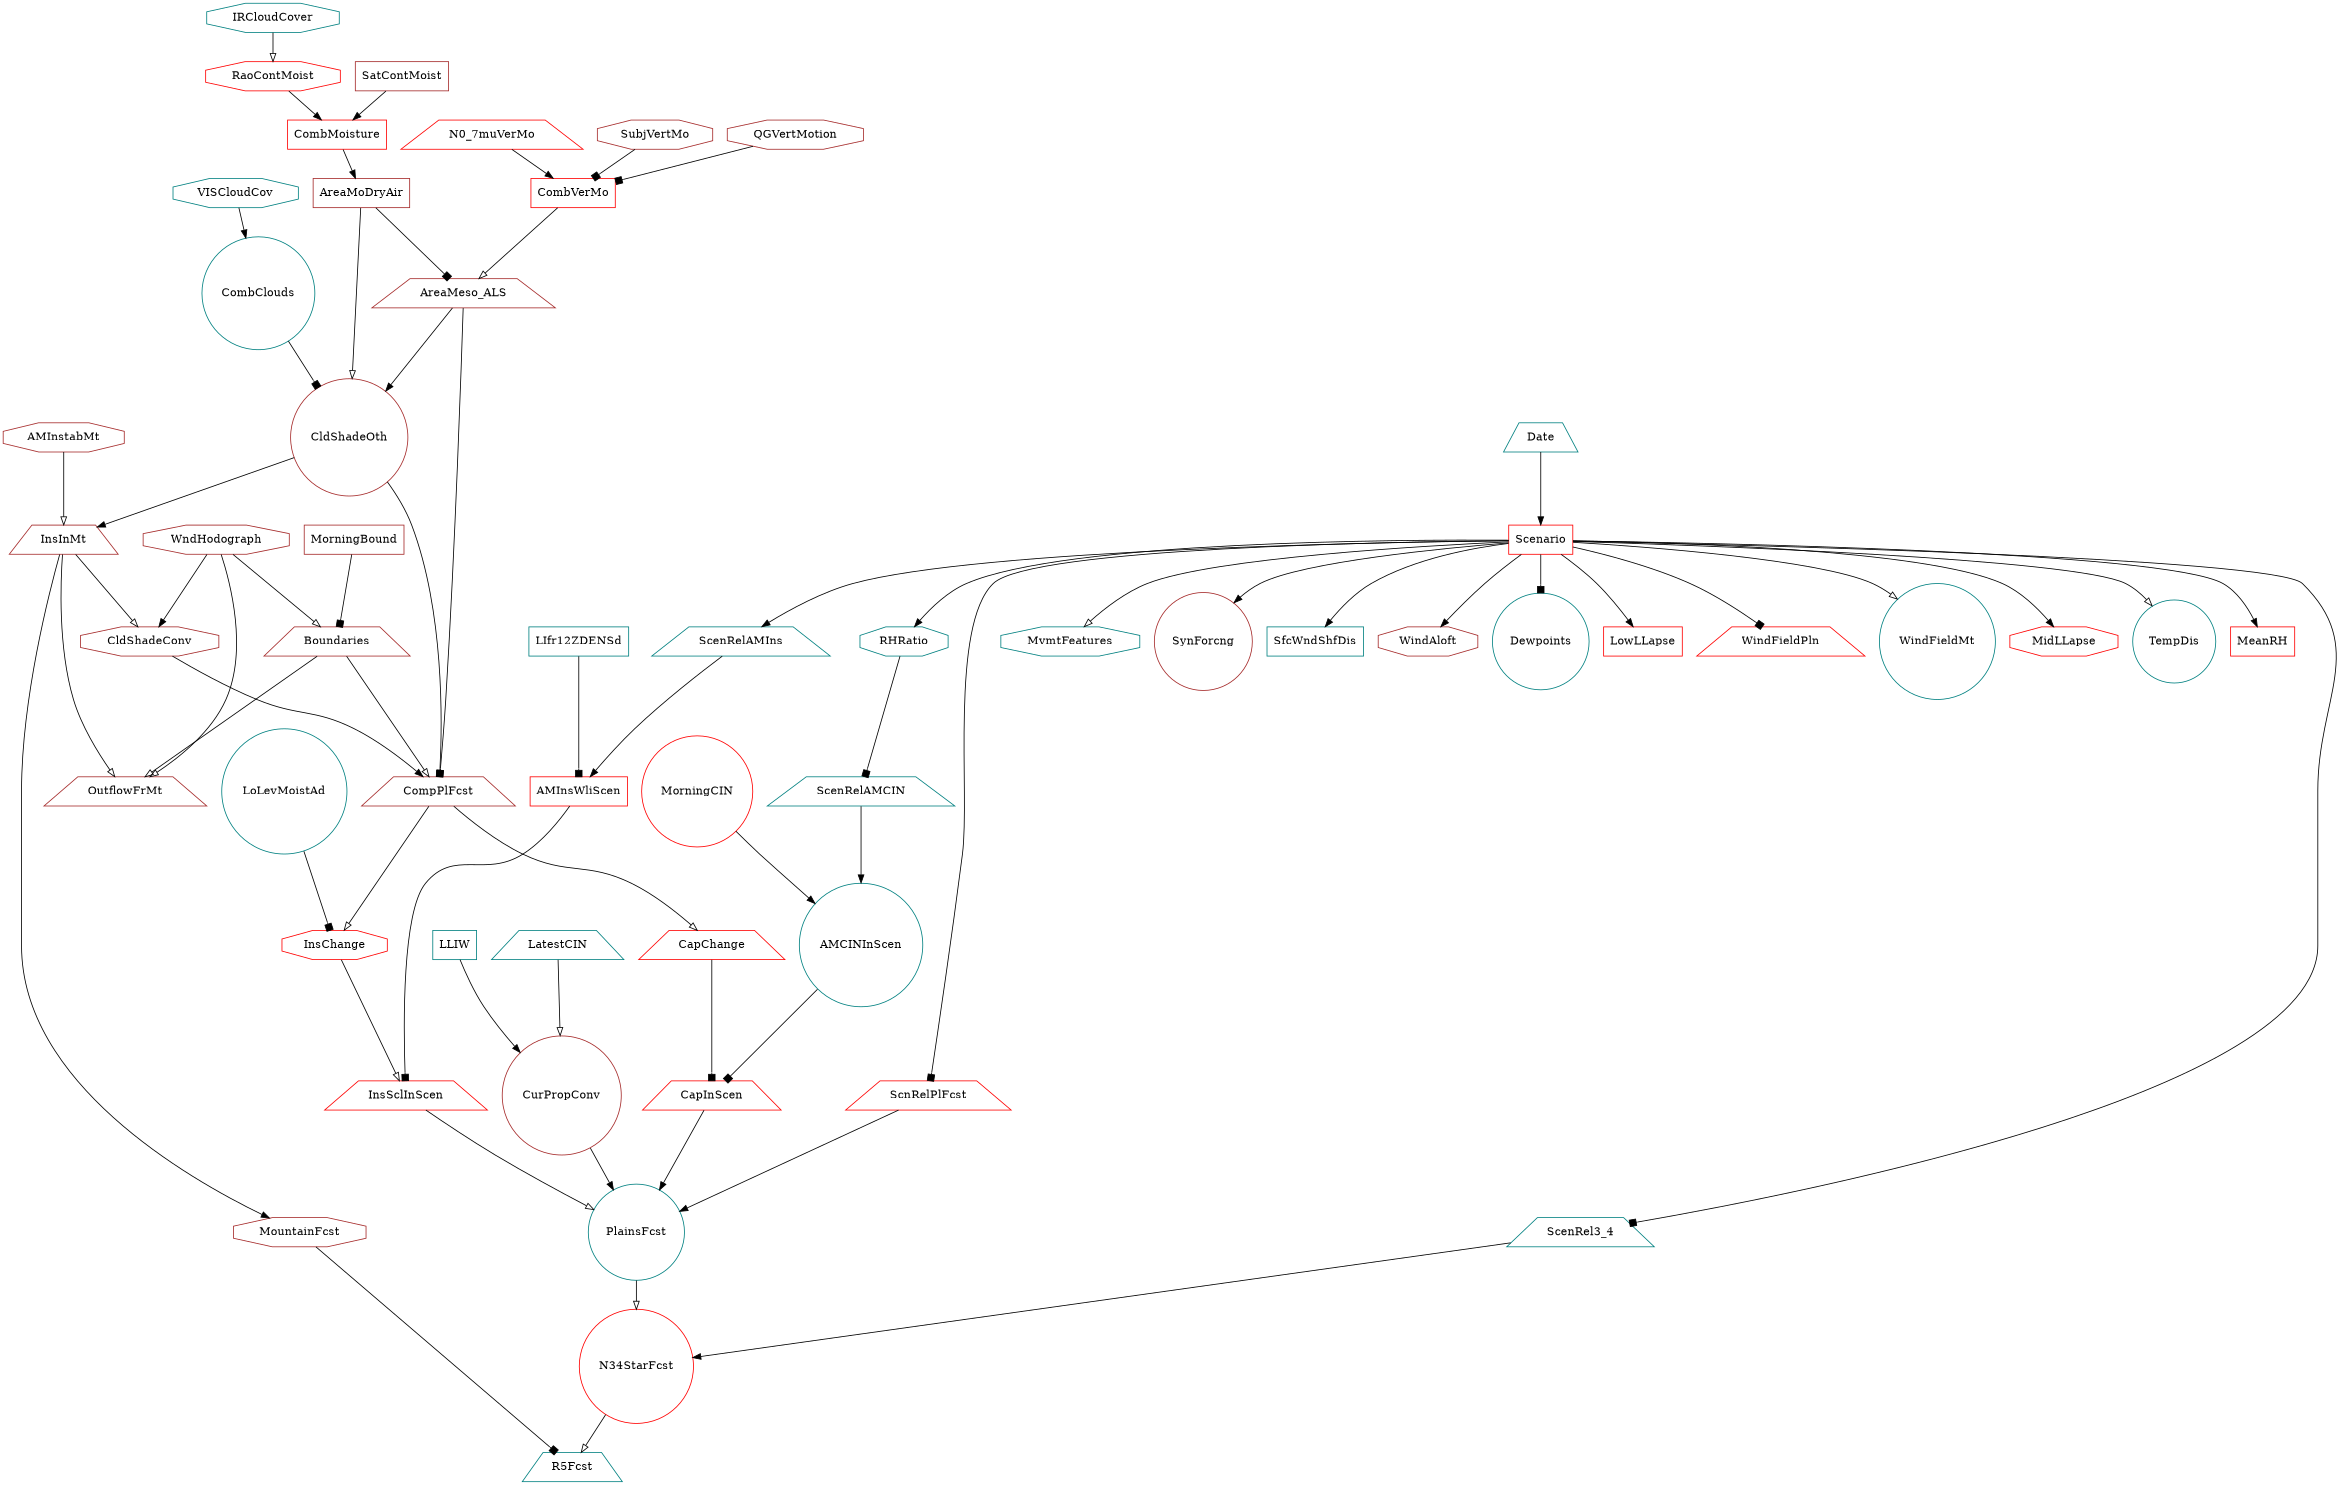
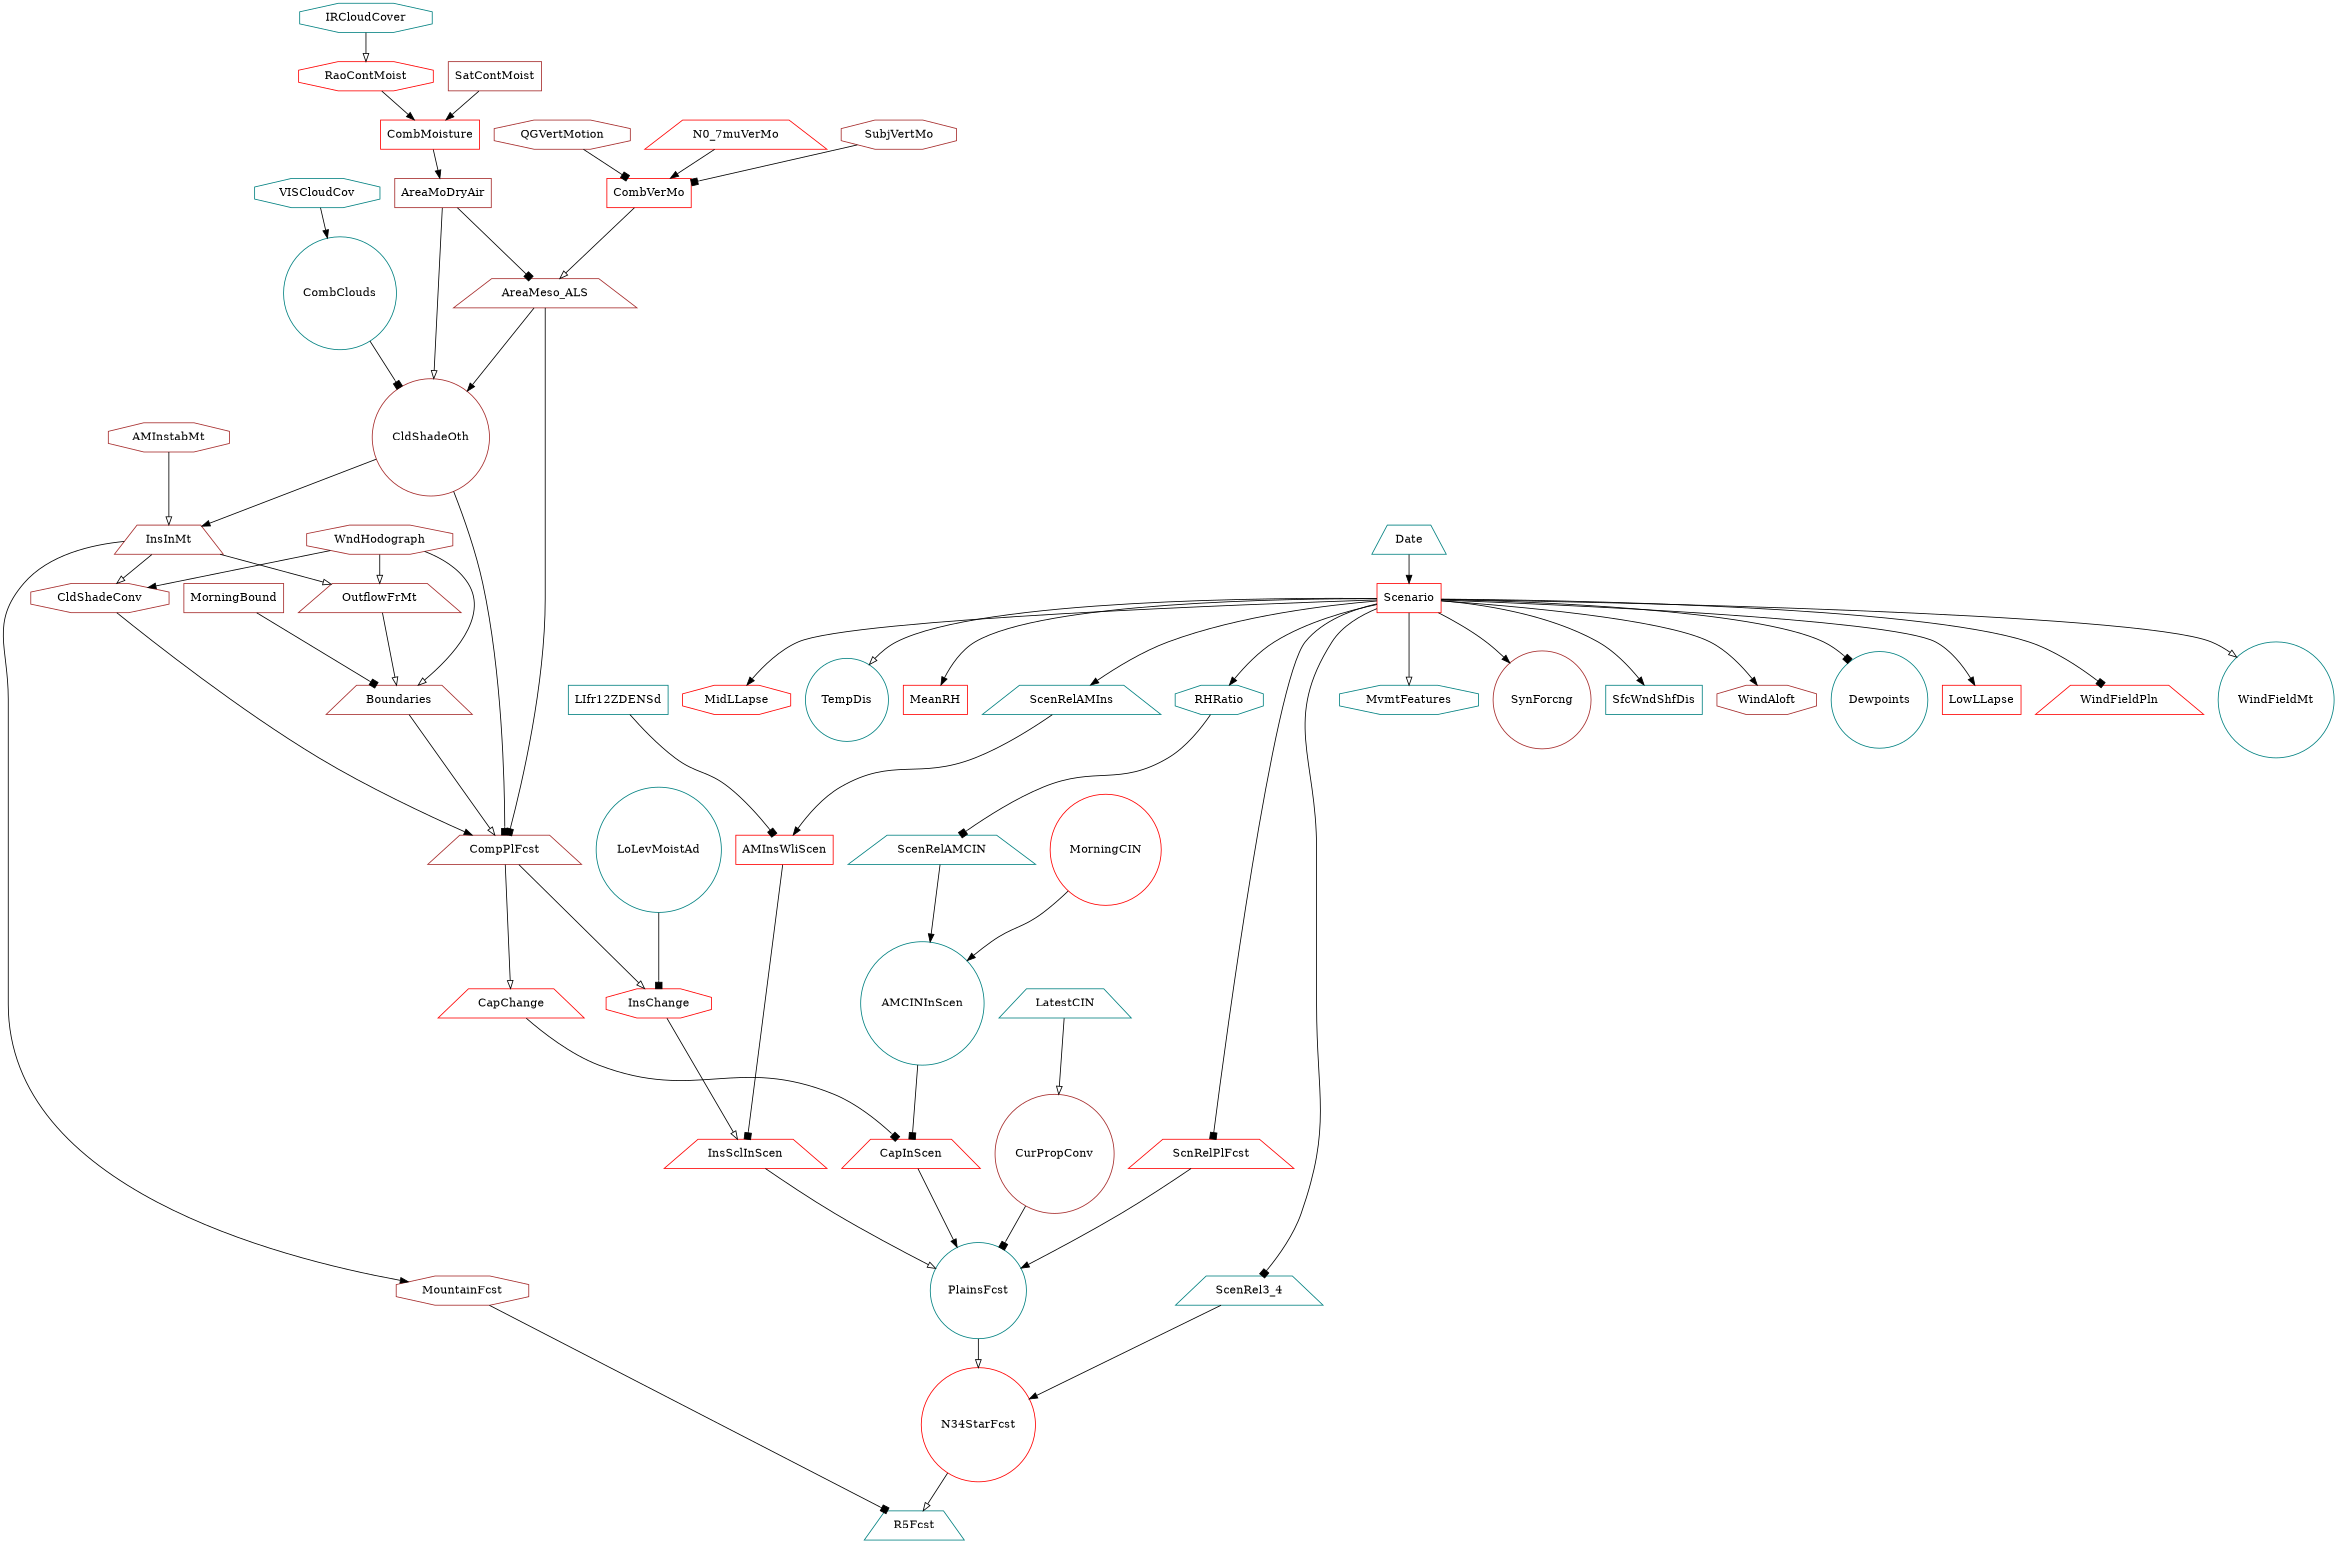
edge "Boundaries" -> "OutflowFrMt": reversed
node "LLIW": removed
edge "CurPropConv" -> "PlainsFcst": arrowhead normal -> box
